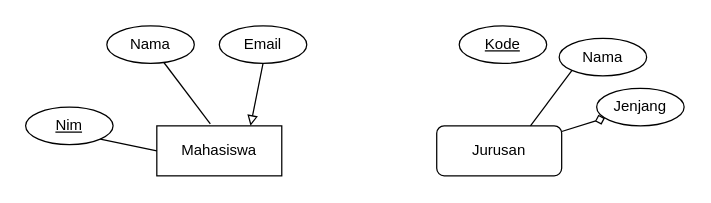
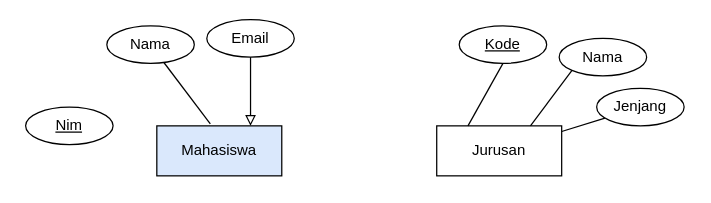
node "Email": moved (263, 44) -> (251, 38)
edge "Kode" -- "Jurusan": added
edge "Jurusan" -> "Jenjang": arrowhead diamond -> none
edge "Nim" -- "Mahasiswa": removed
node "Mahasiswa": fillcolor #ffffff -> #dae8fc
node "Jurusan": shape rounded rectangle -> rectangle
